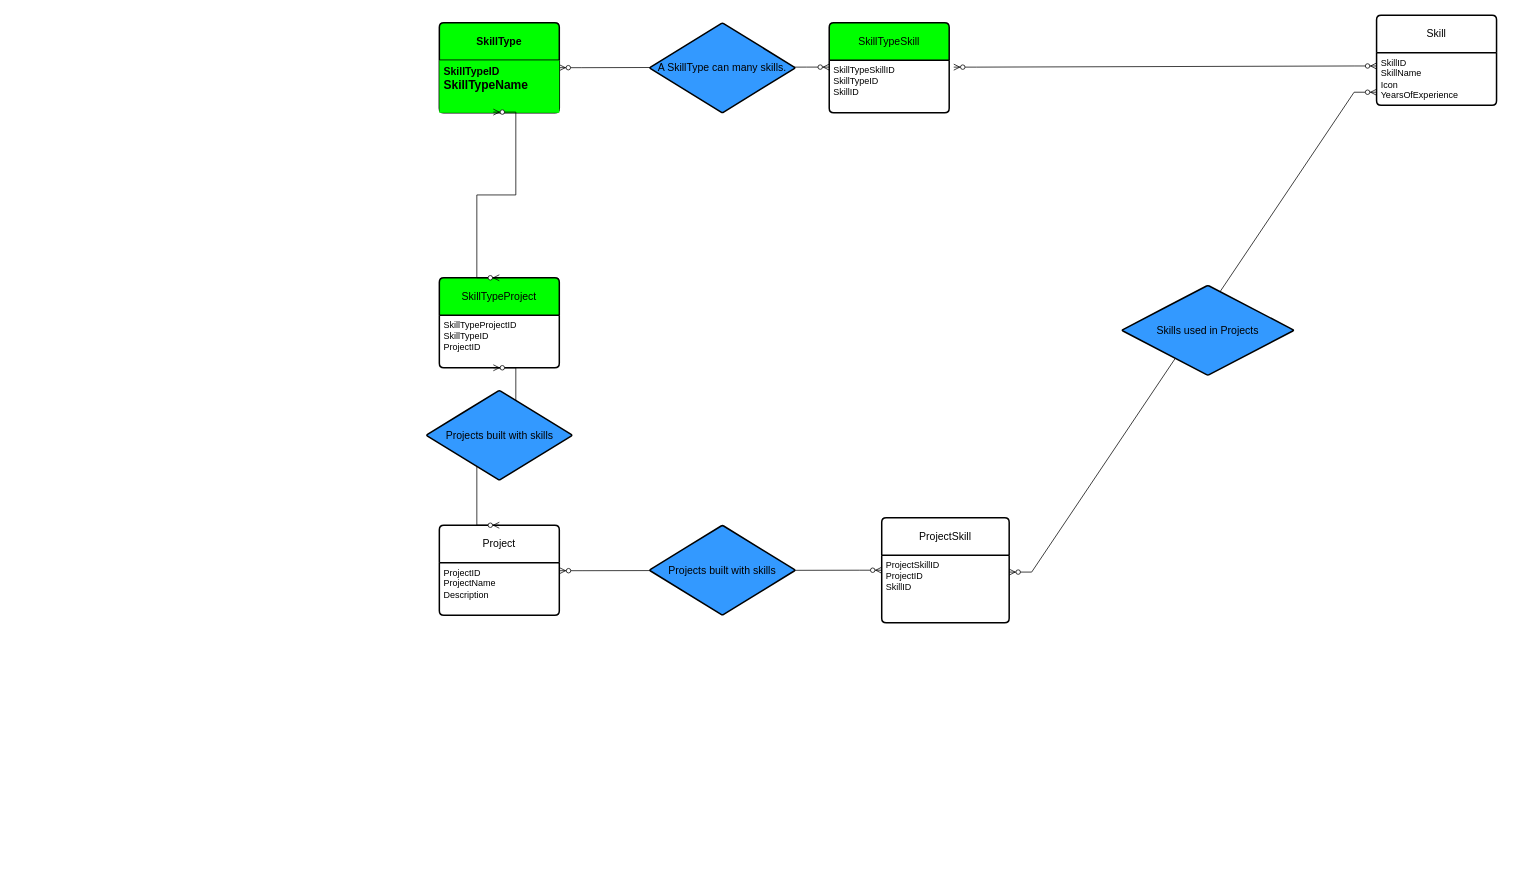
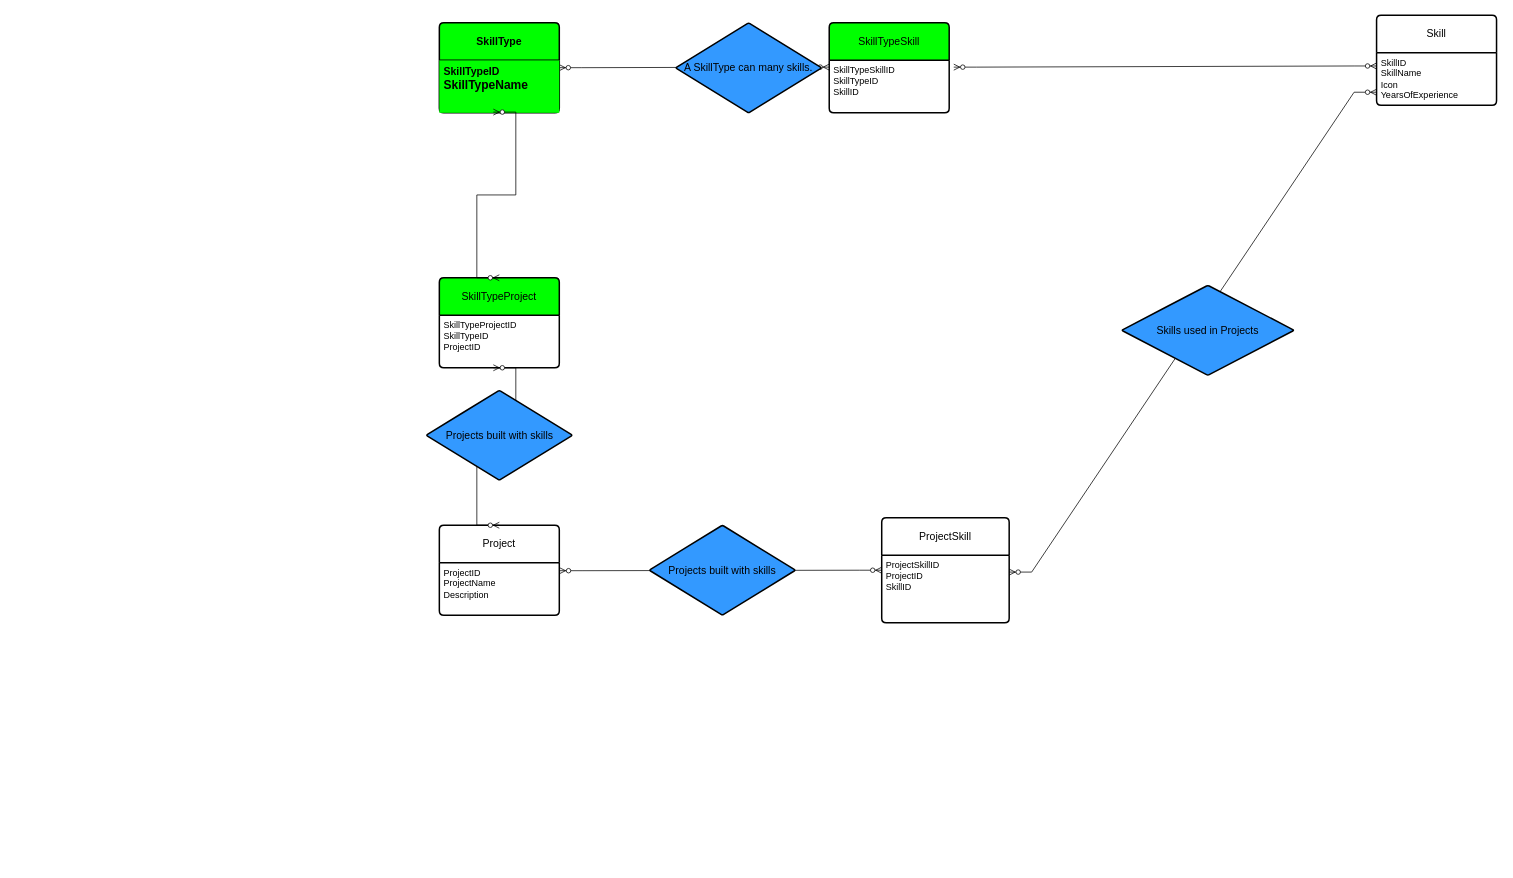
node "A SkillType can many skills.": moved (722, 68) -> (749, 68)
